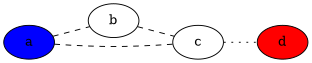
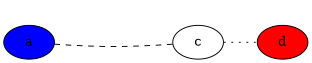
node "b": removed
